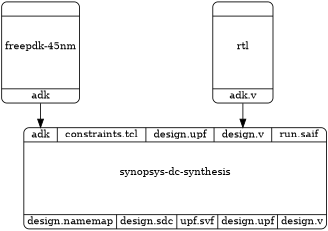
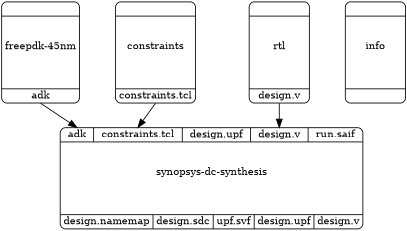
node "constraints": added
node "info": added
node "rtl": text "adk.v" -> "design.v"
